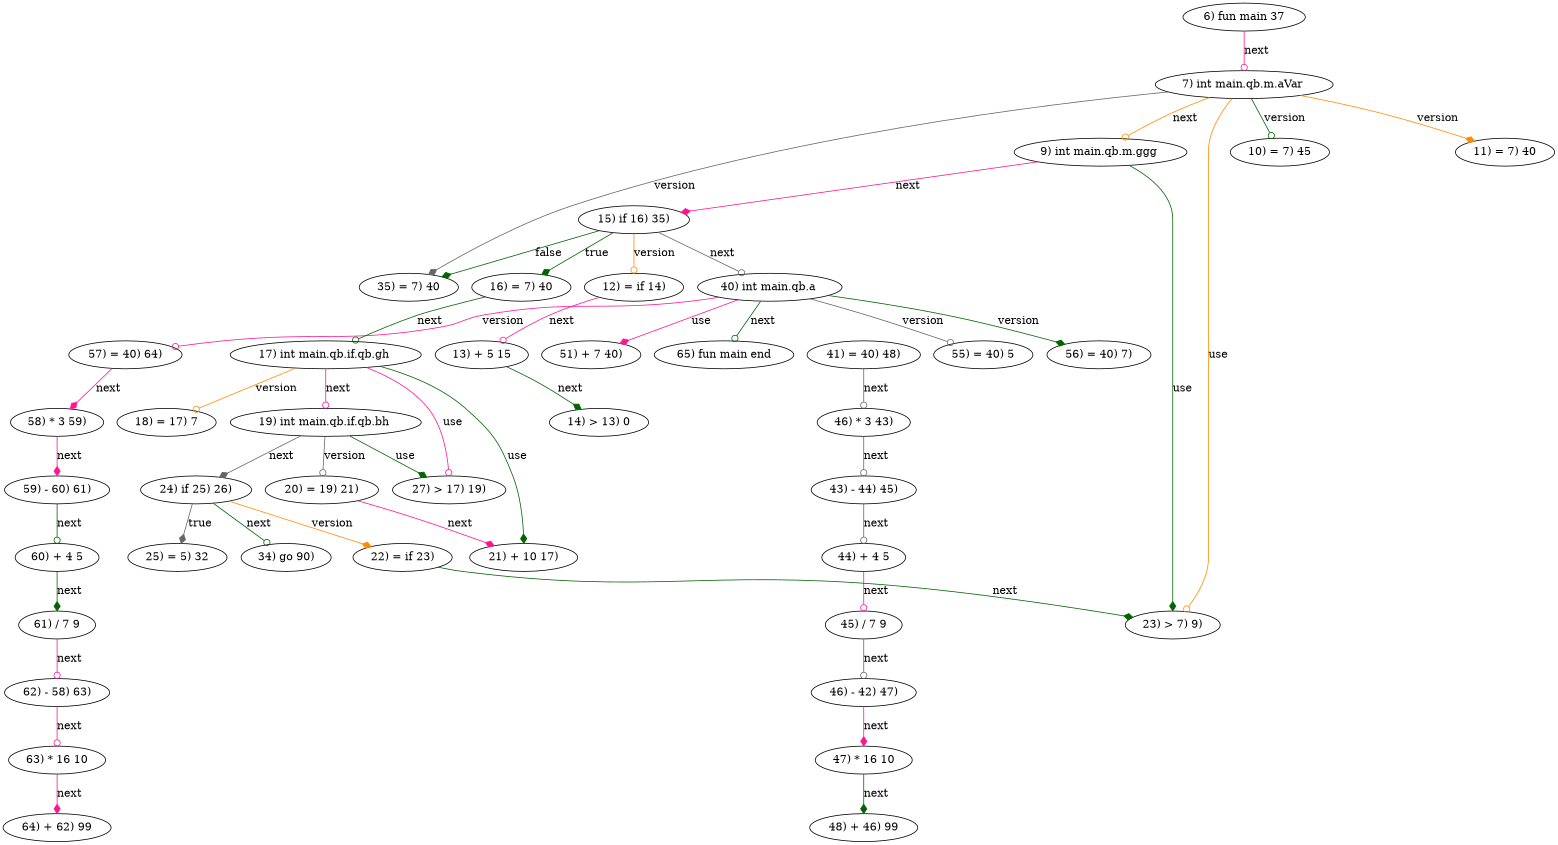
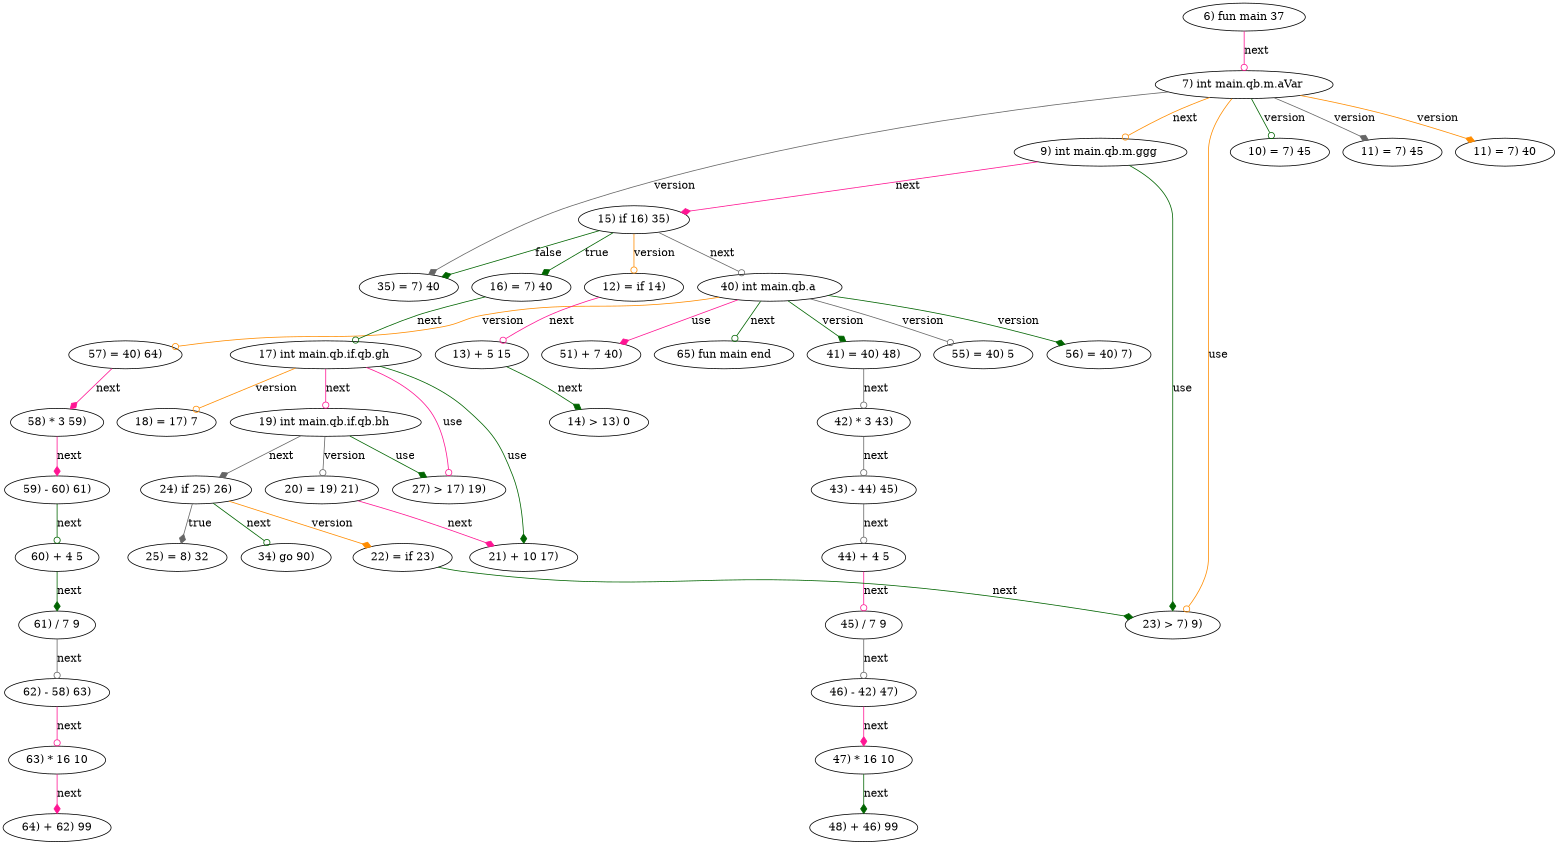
node "11) = 7) 45": added
edge "40) int main.qb.a" -> "41) = 40) 48)": added, label "version"
edge "40) int main.qb.a" -> "57) = 40) 64)": color deeppink -> darkorange
node "46) * 3 43)": label "46) * 3 43)" -> "42) * 3 43)"
node "25) = 5) 32": label "25) = 5) 32" -> "25) = 8) 32"
edge "61) / 7 9" -> "62) - 58) 63)": color deeppink -> gray40
